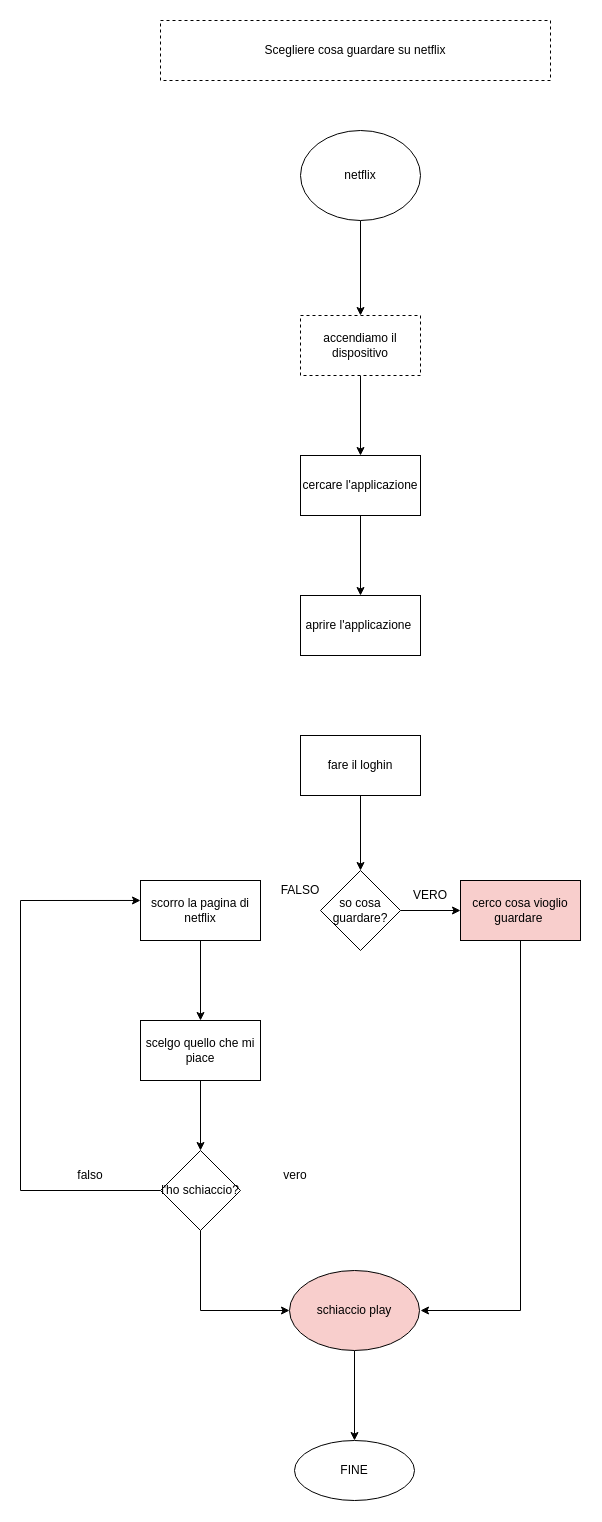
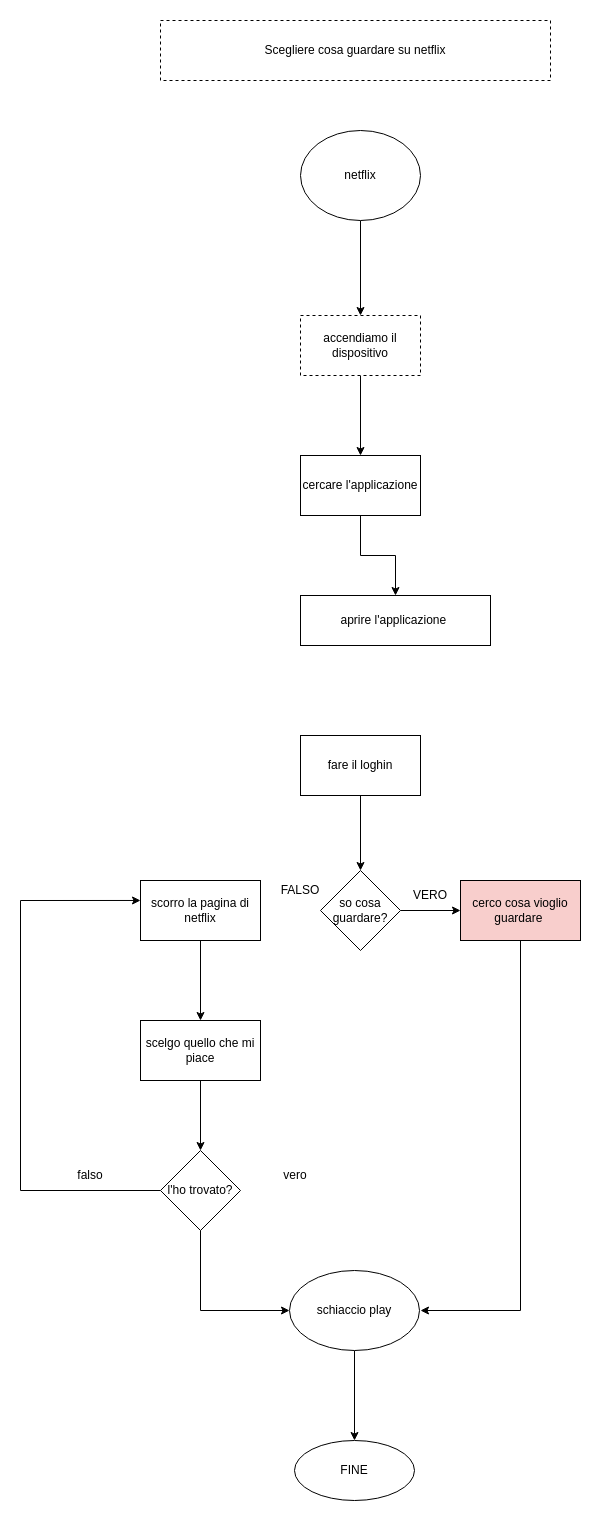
node "aprire l'applicazione": size 120x60 -> 190x50
node "l'ho schiaccio?": label "l'ho schiaccio?" -> "l'ho trovato?"
node "schiaccio play": fillcolor #f8cecc -> #ffffff
